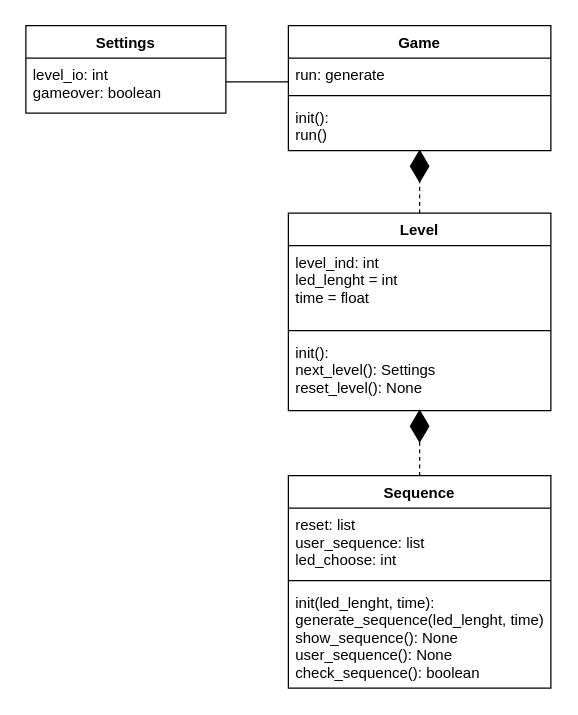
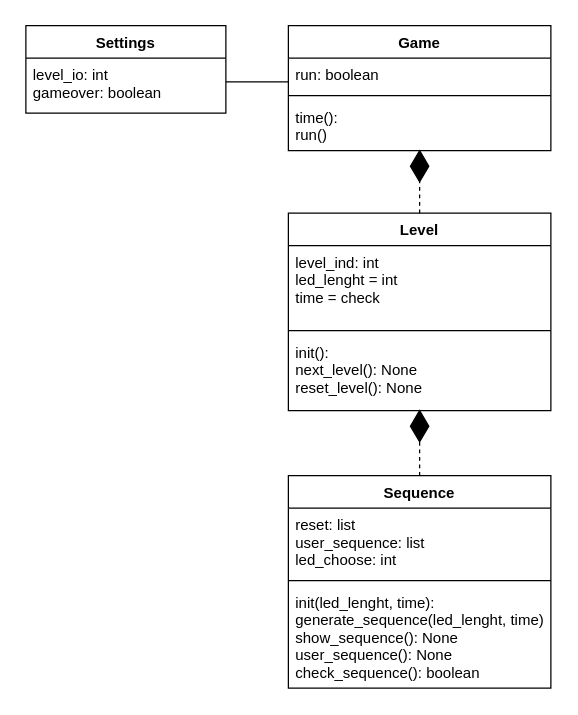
node "run: generate": label "run: generate" -> "run: boolean"
node "init(): run()": label "init(): run()" -> "time(): run()"
node "level_ind: int led_lenght = int time = float": label "level_ind: int led_lenght = int time = float" -> "level_ind: int led_lenght = int time = check"
node "init(): next_level(): Settings reset_level(): None": label "init(): next_level(): Settings reset_level(): None" -> "init(): next_level(): None reset_level(): None"
